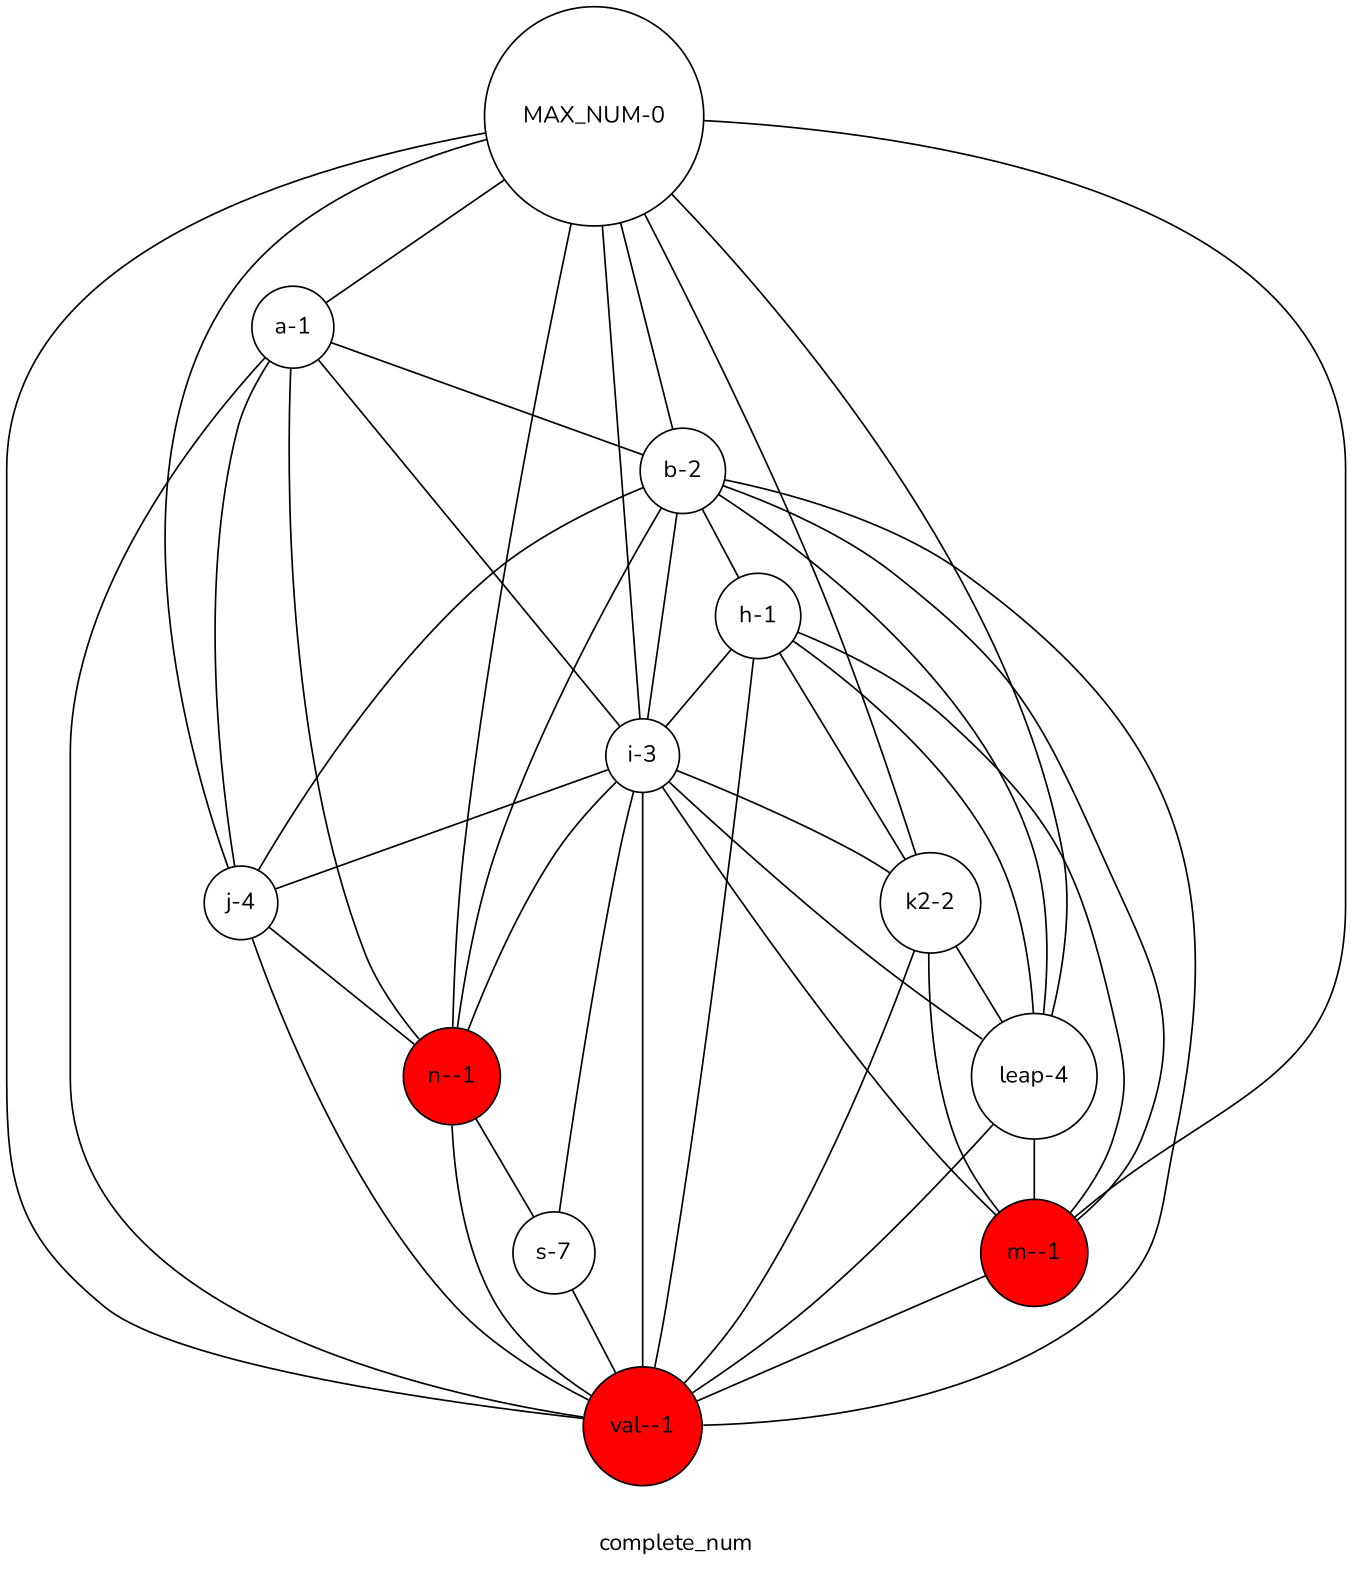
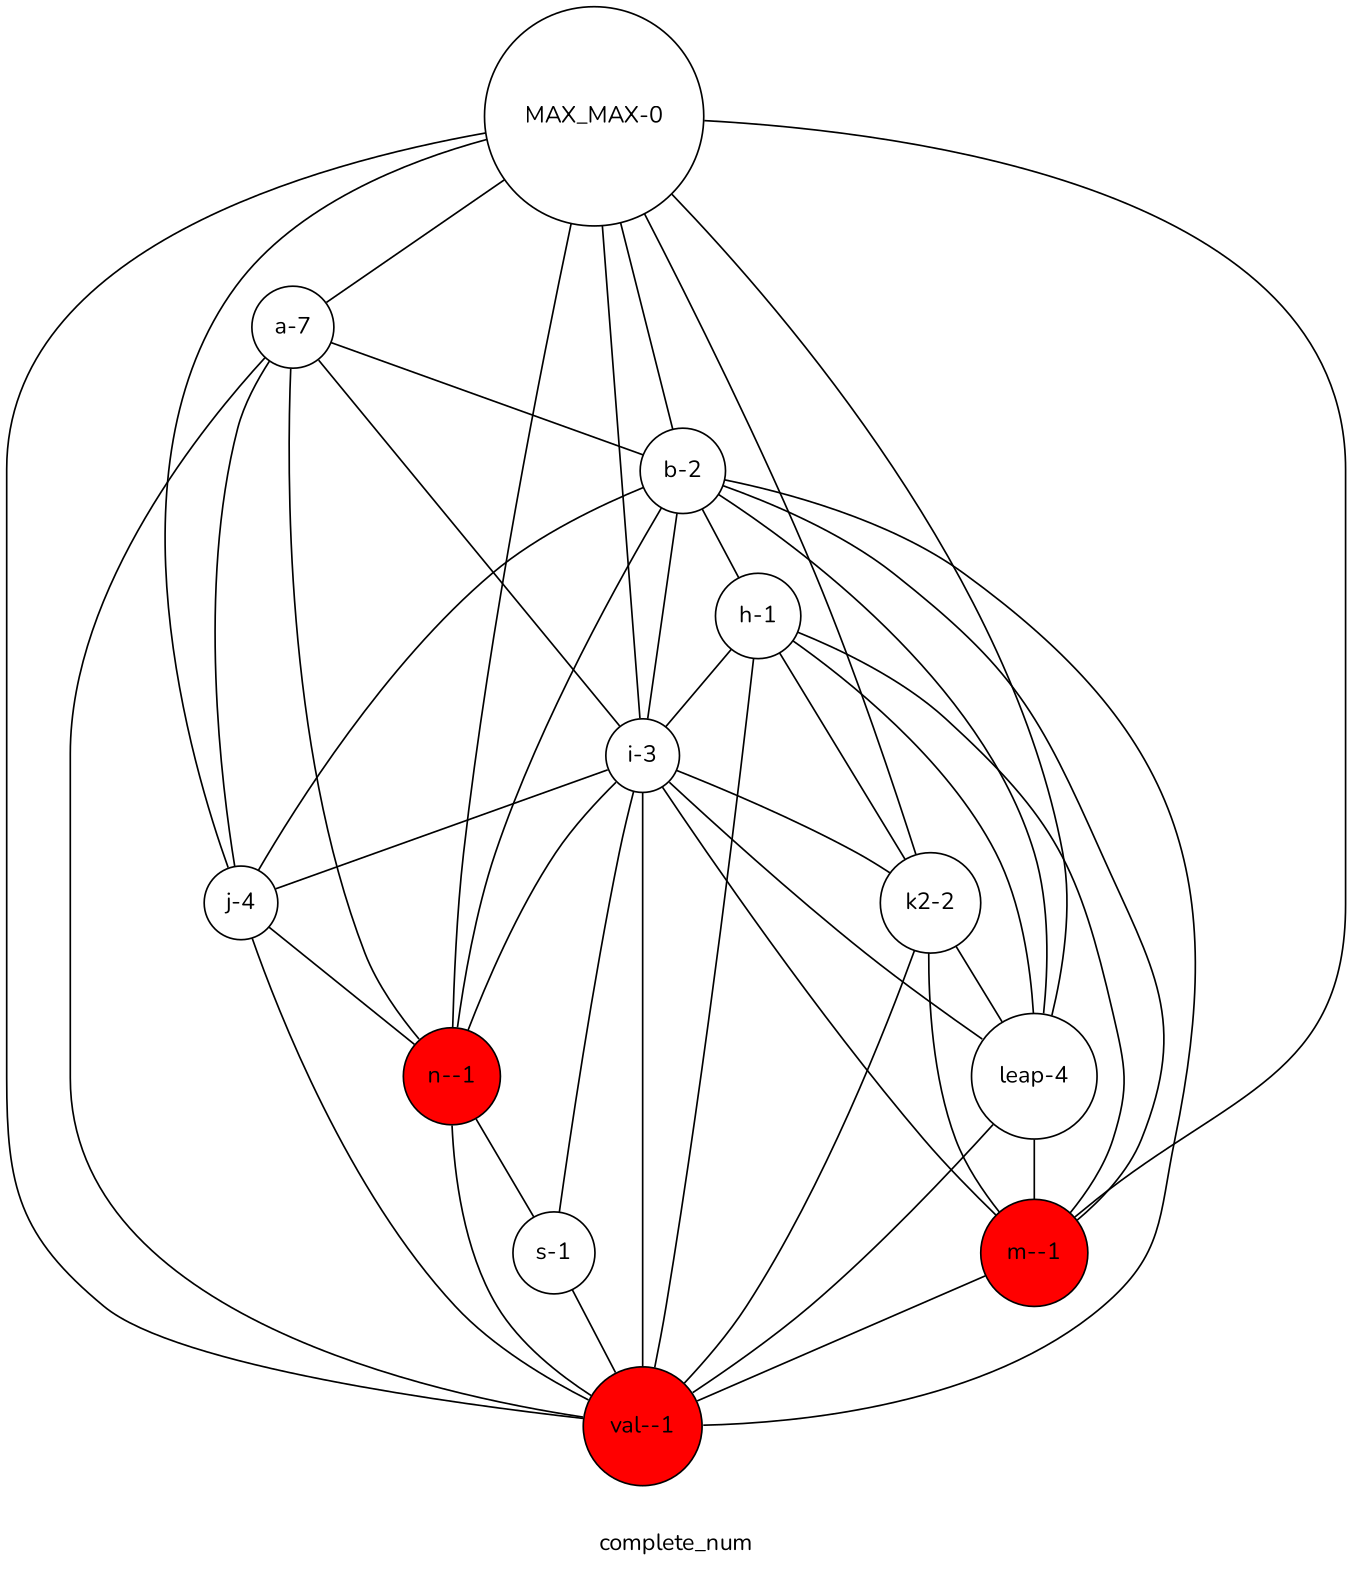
node "MAX_NUM-0": label "MAX_NUM-0" -> "MAX_MAX-0"
node "a-1": label "a-1" -> "a-7"
node "s-7": label "s-7" -> "s-1"
